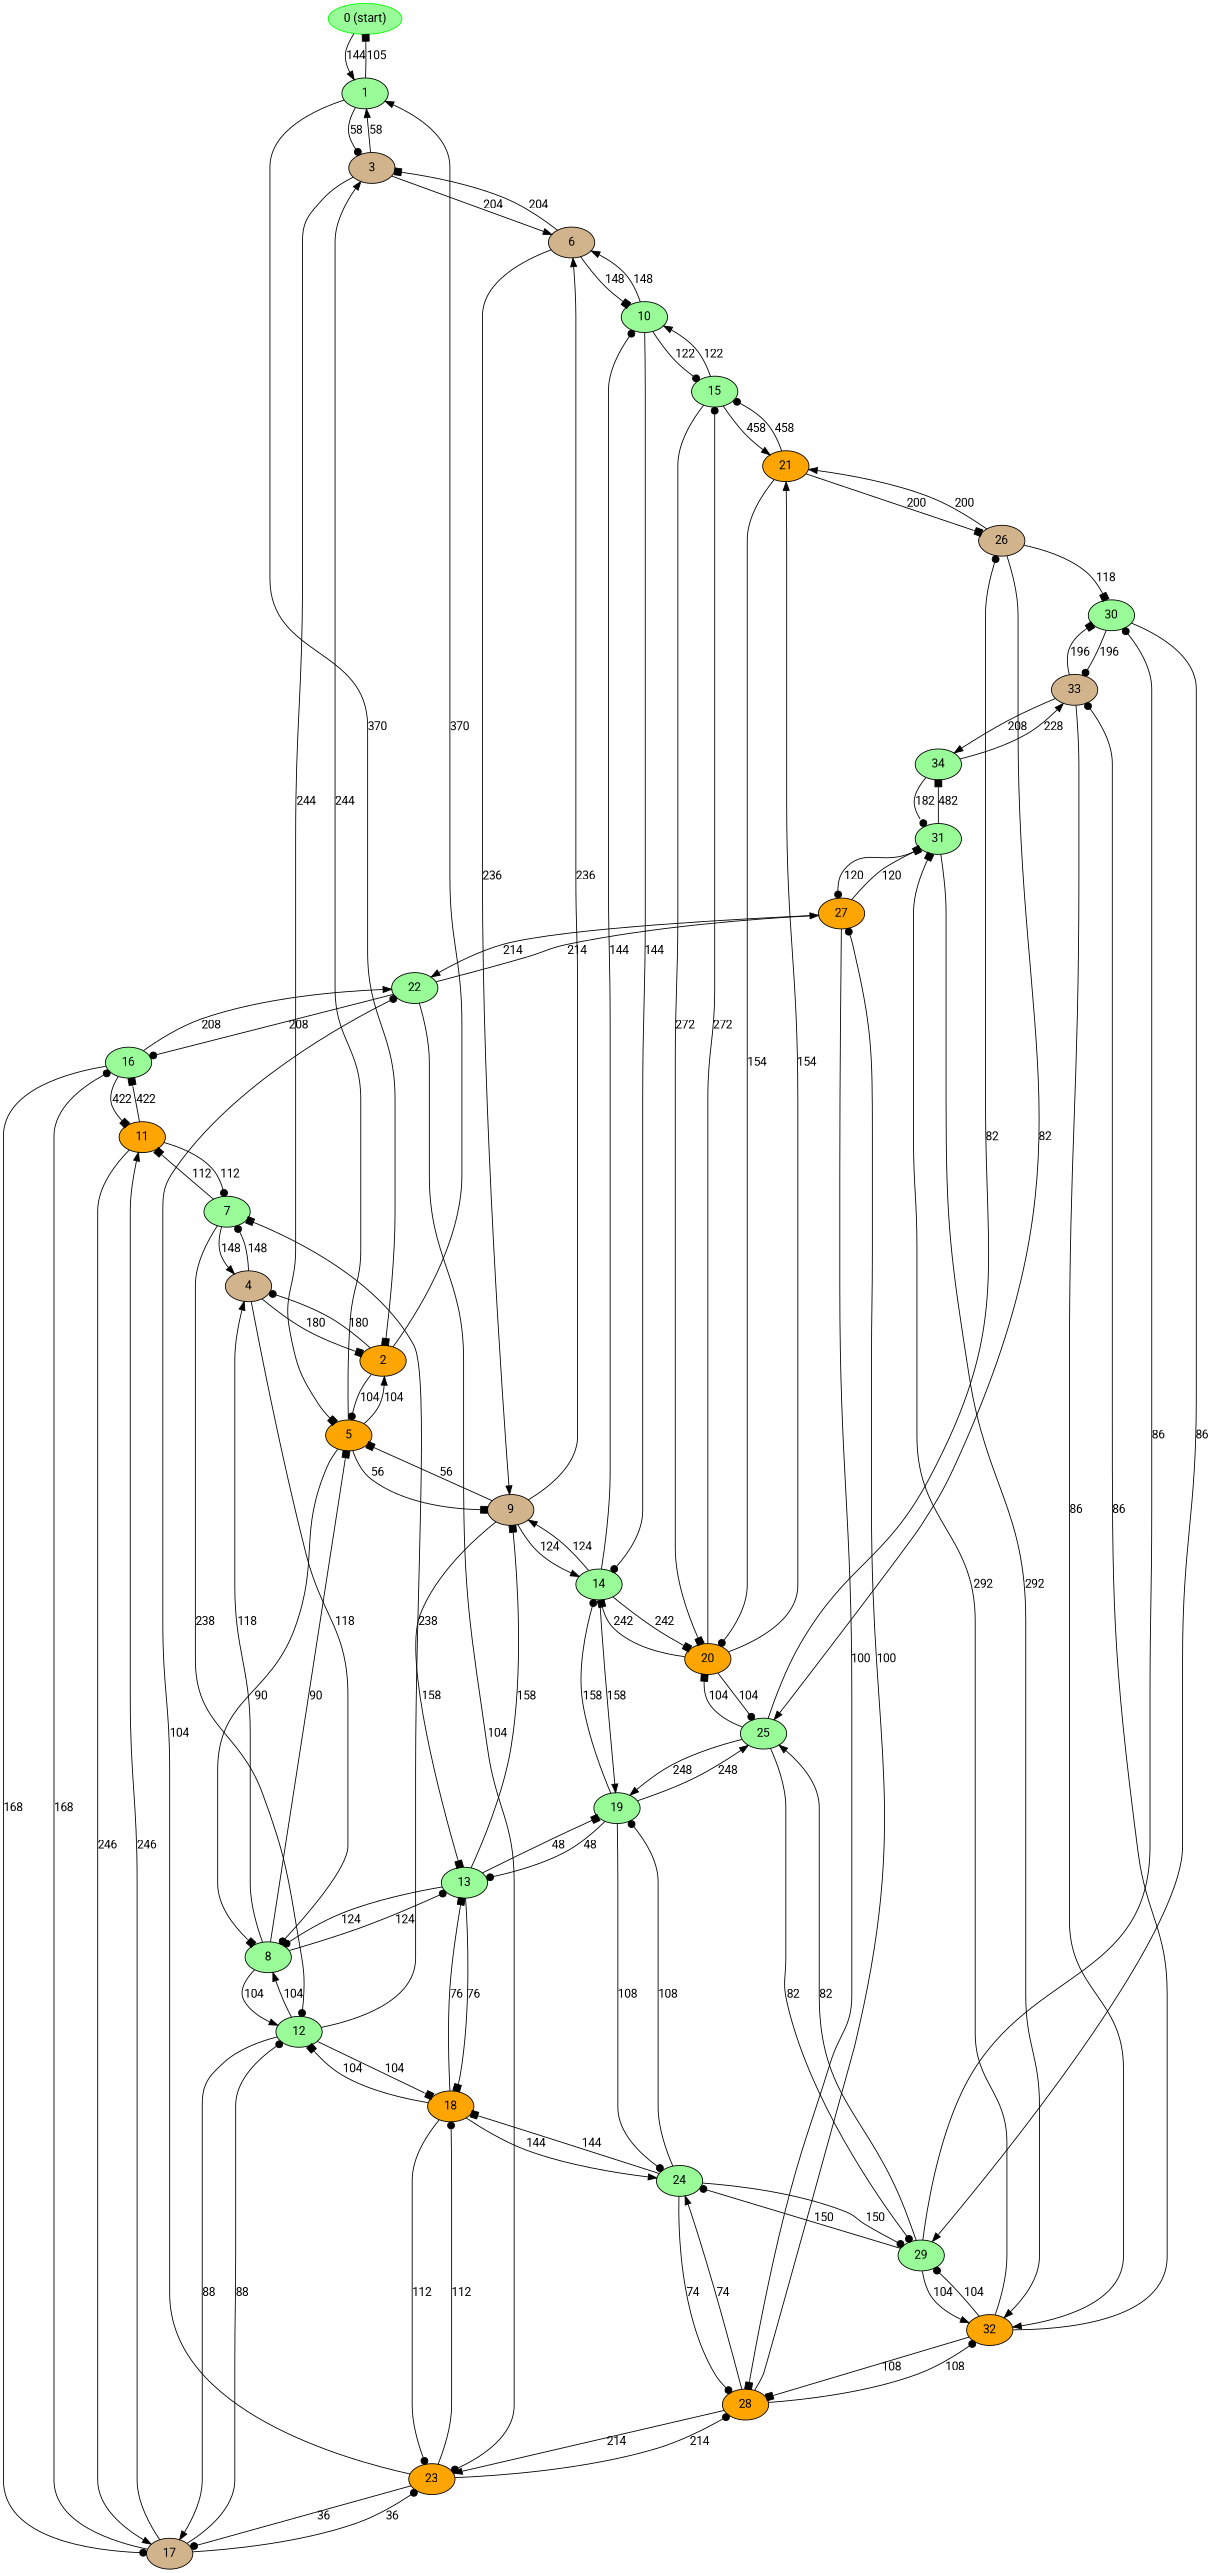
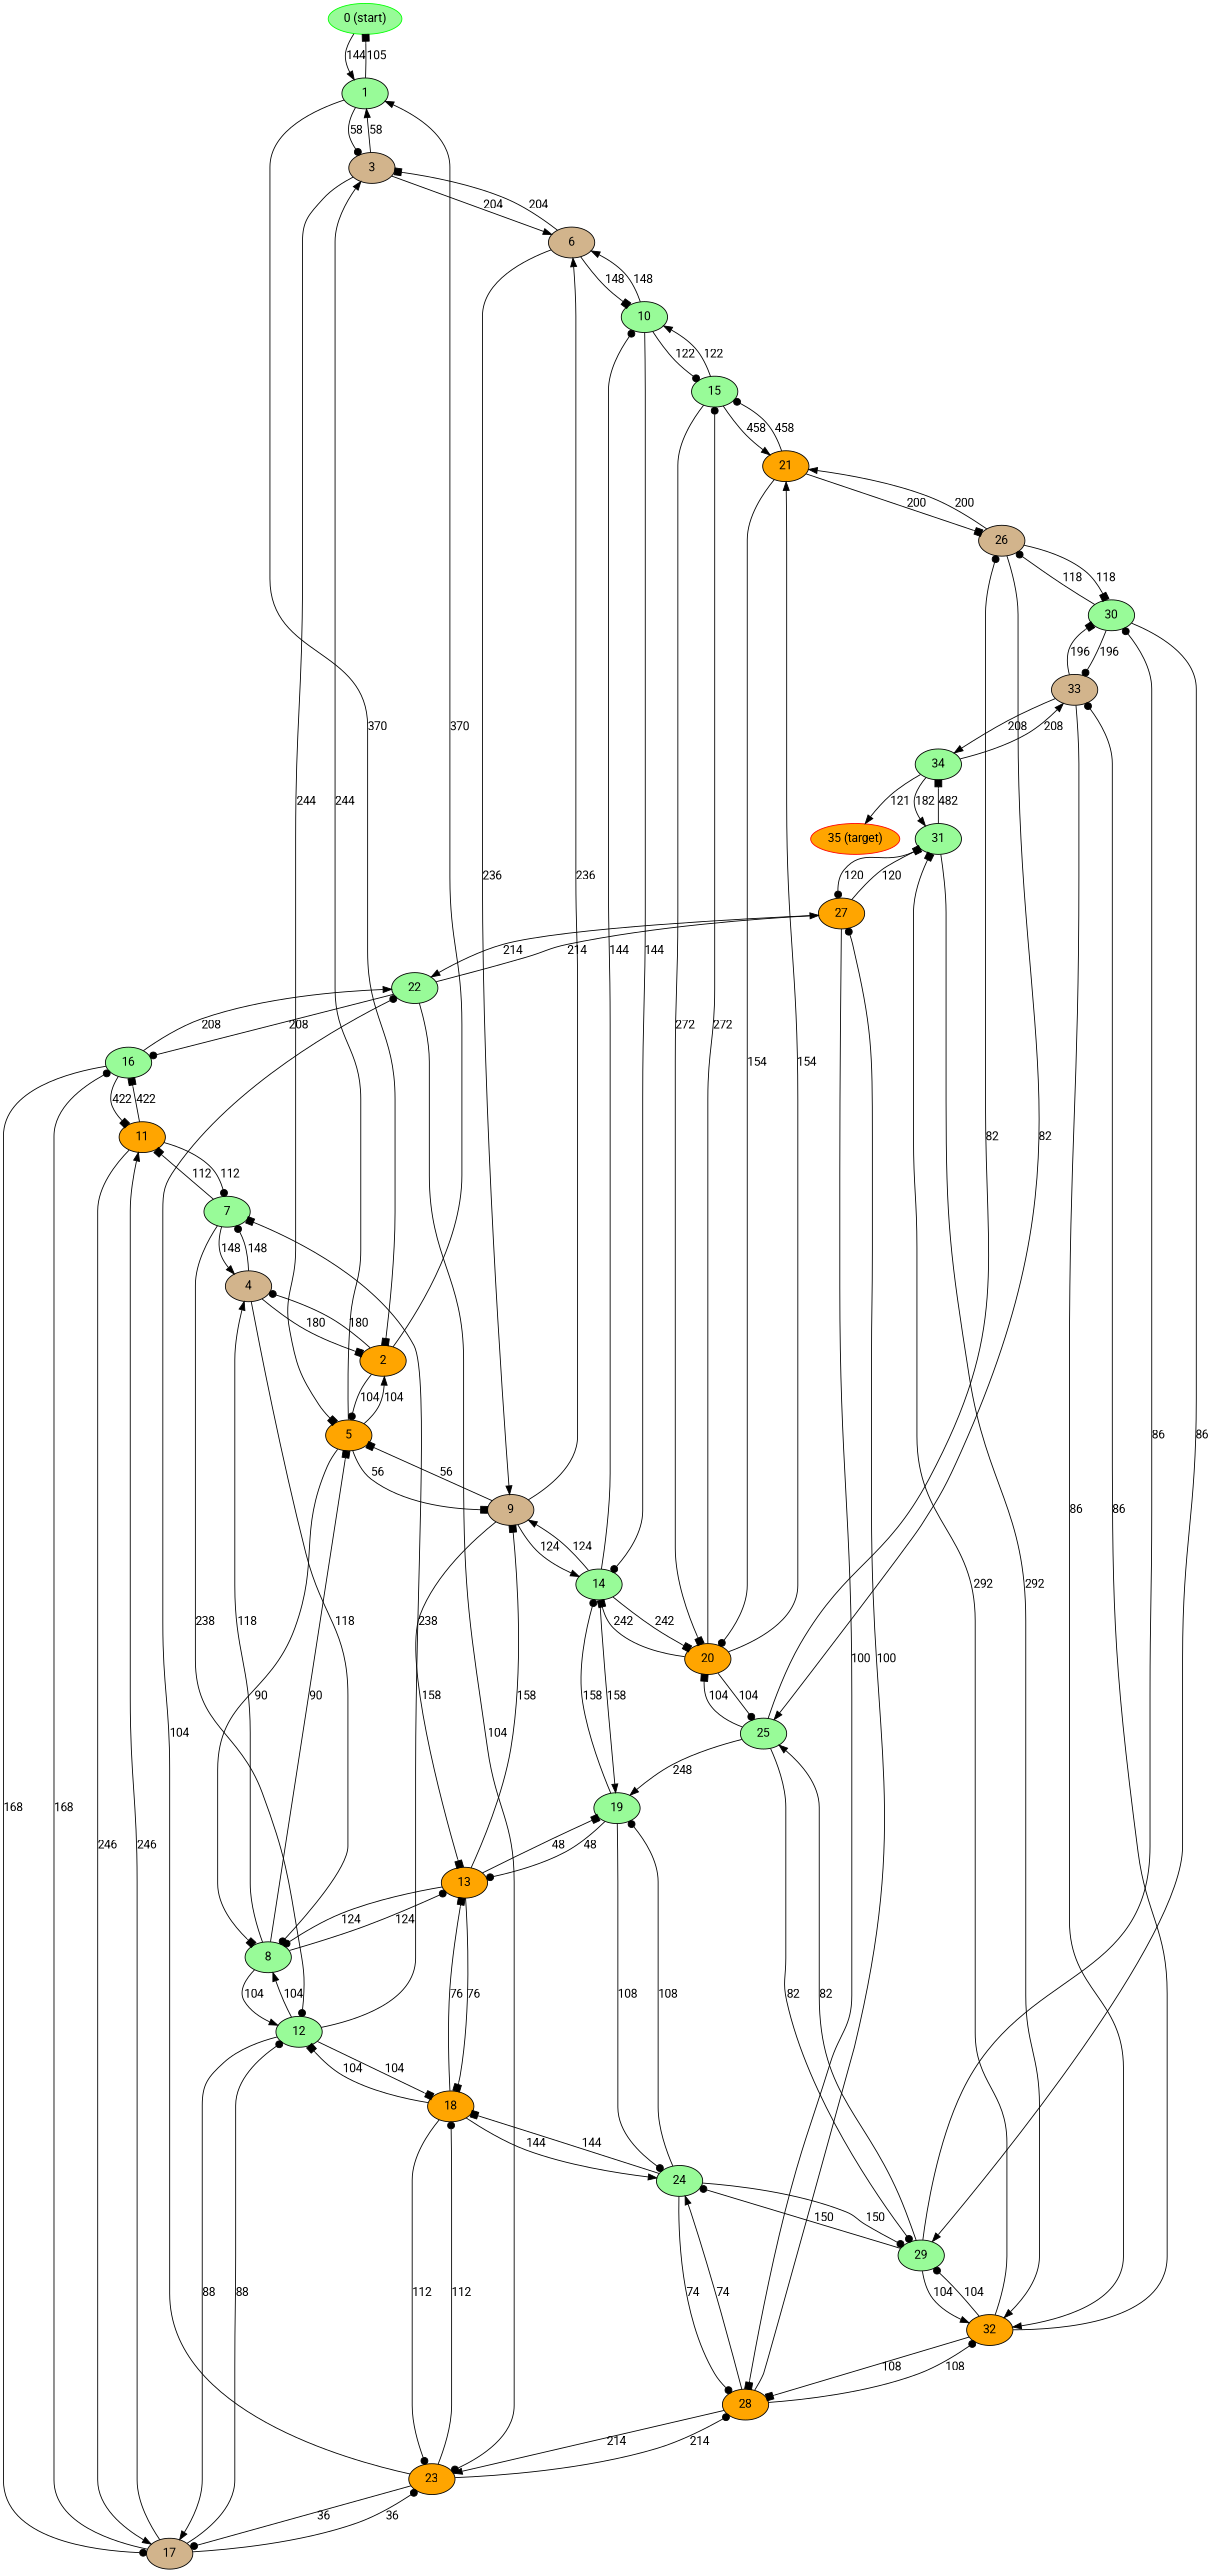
edge "30" -> "26": added, label "118"
edge "34" -> "33": label "228" -> "208"
edge "34" -> "31": arrowhead dot -> normal
node "35 (target)": added
edge "19" -> "25": removed, label "248"
node "13": fillcolor palegreen -> orange
